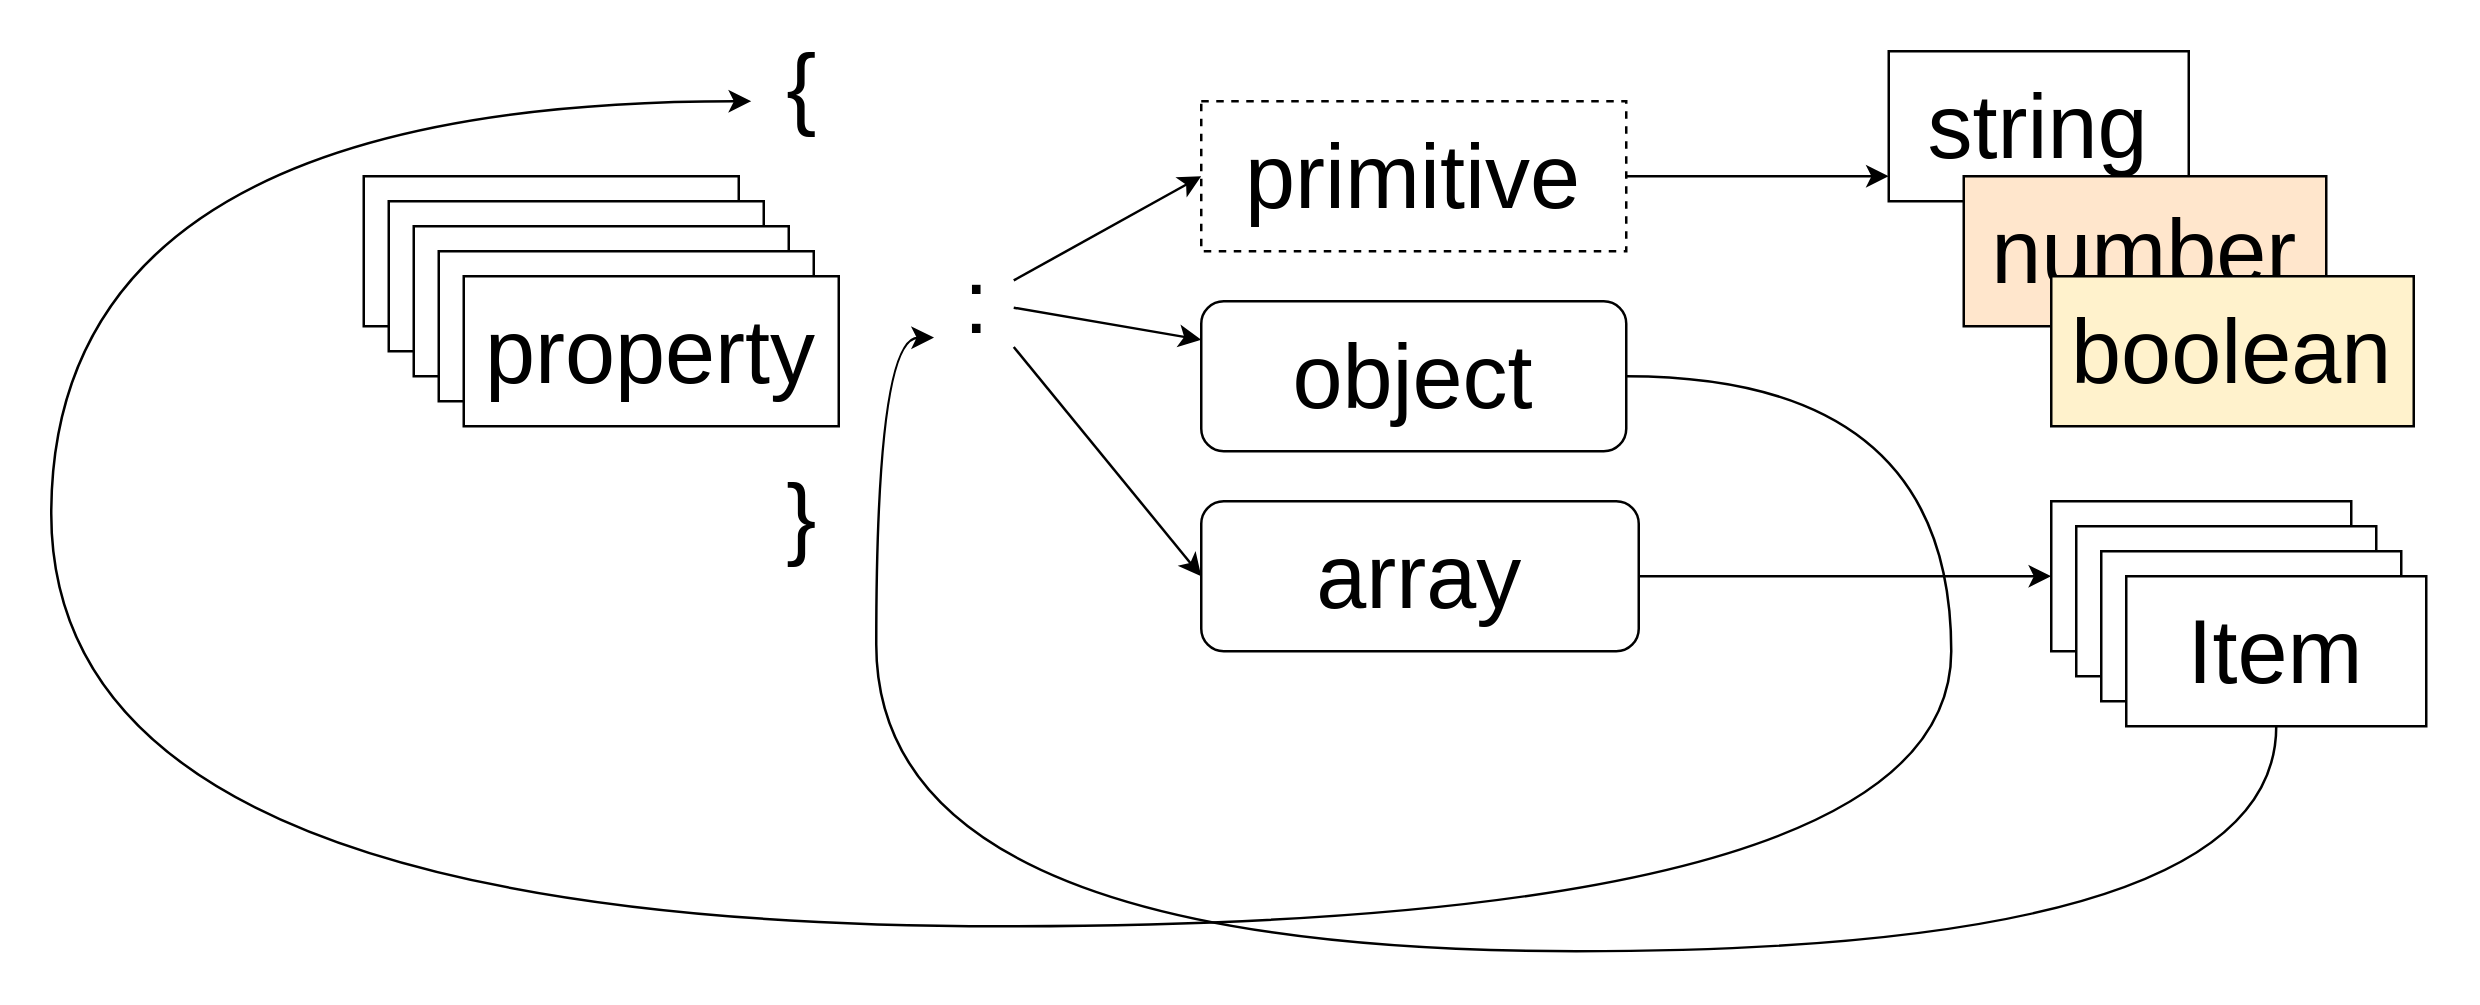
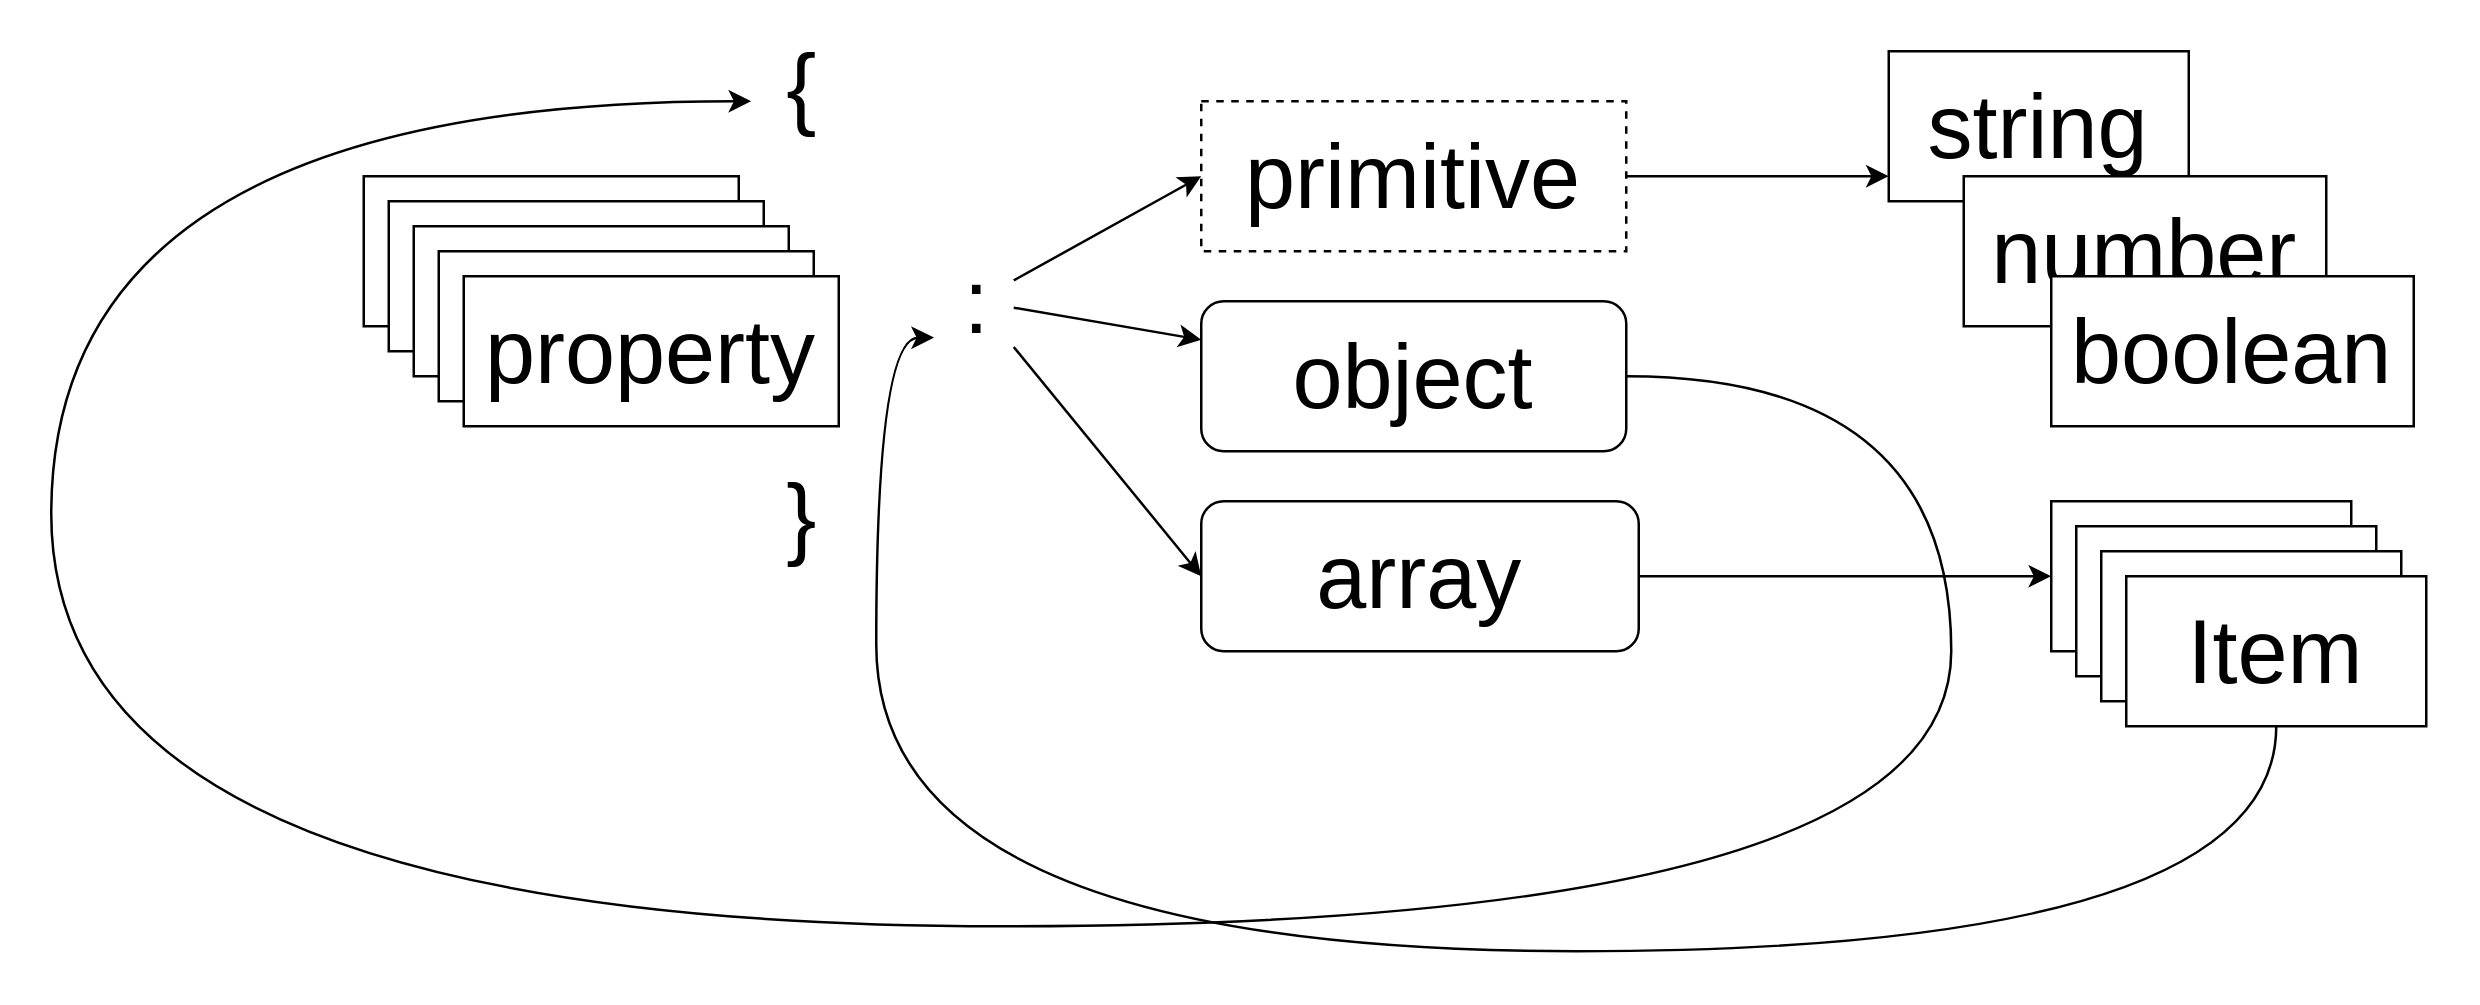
node "number": fillcolor #ffe6cc -> #ffffff
node "boolean": fillcolor #fff2cc -> #ffffff
